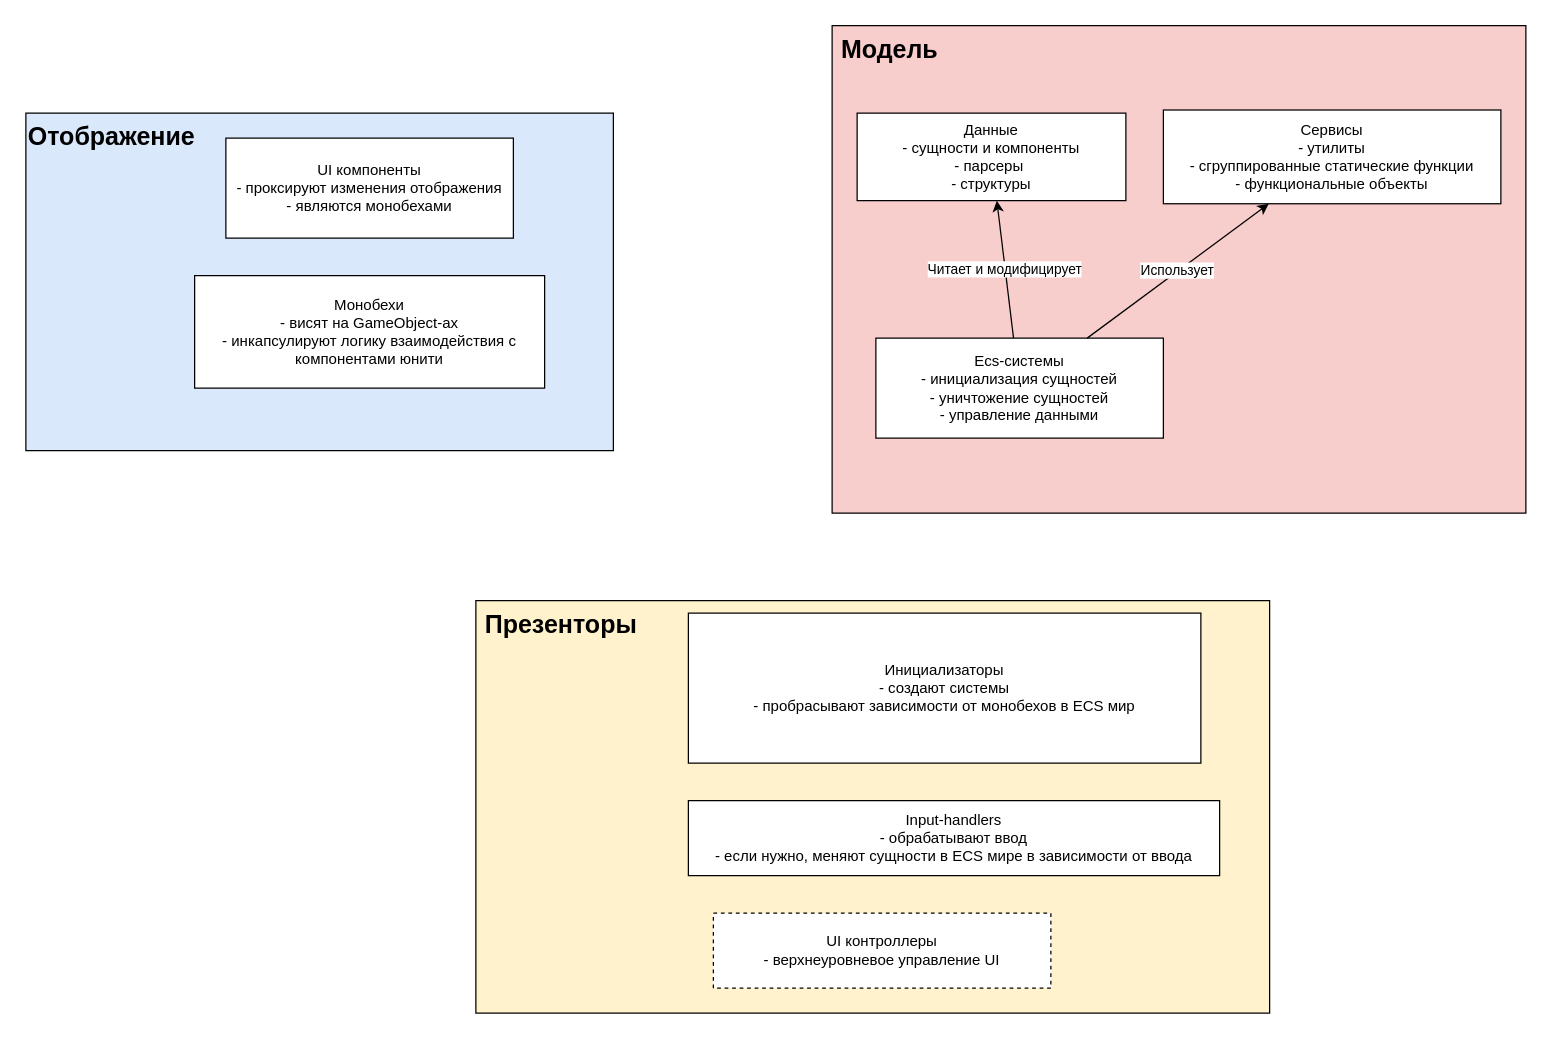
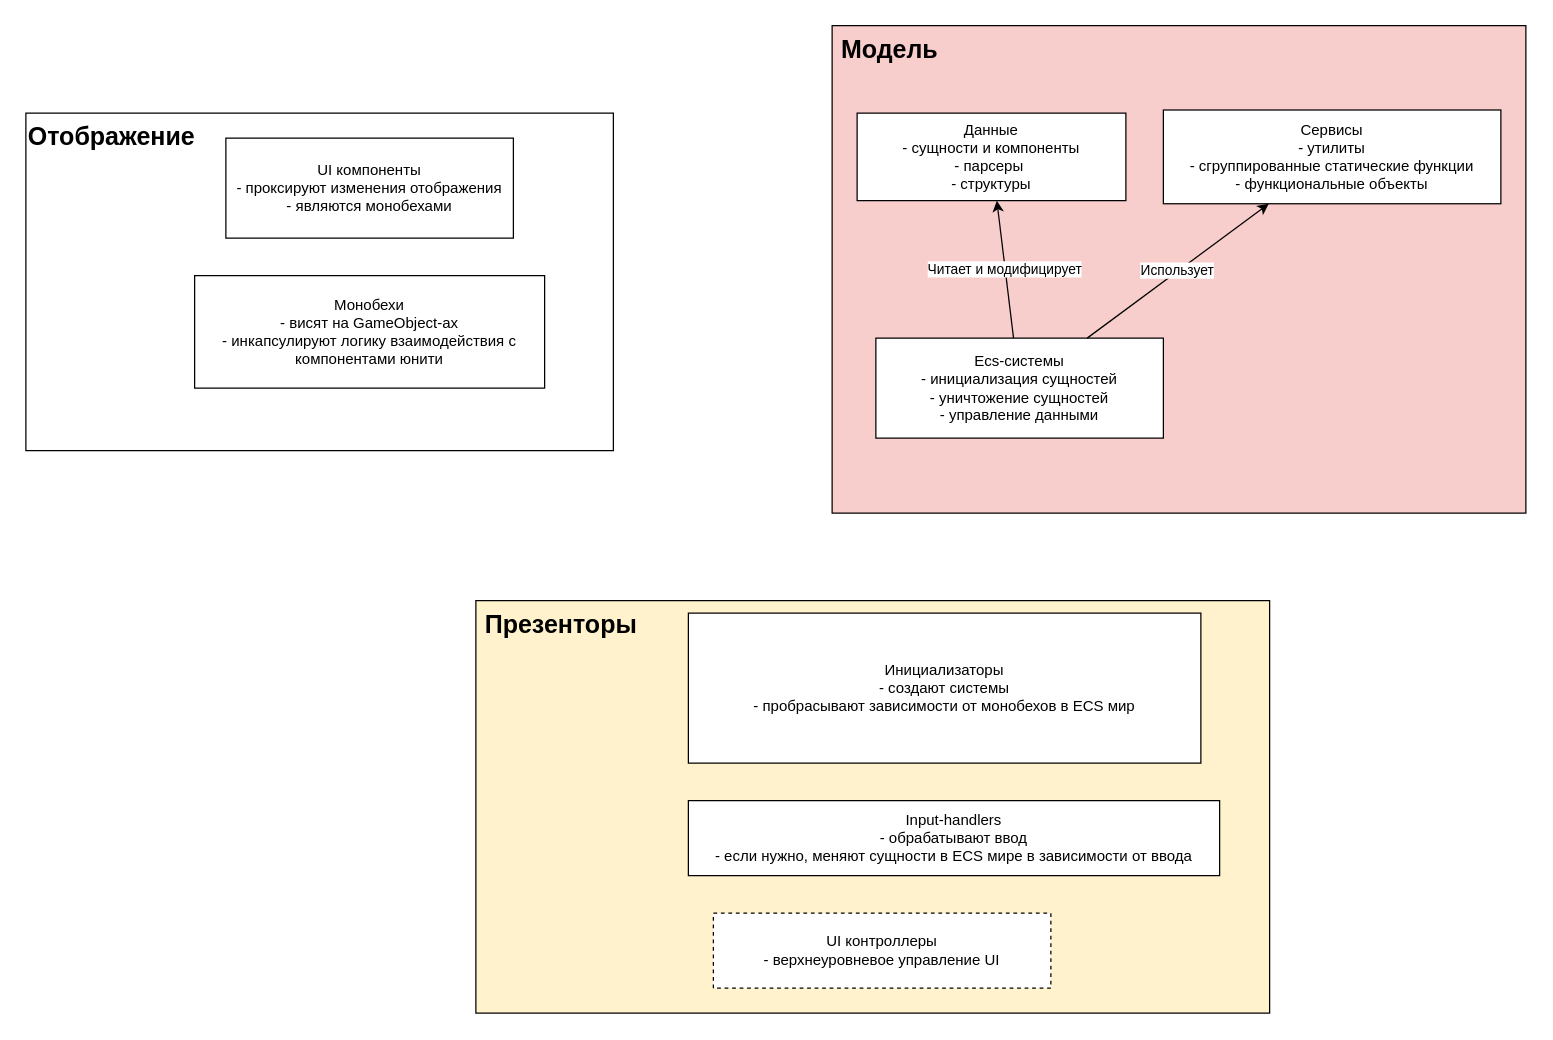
node "Отображение": fillcolor #dae8fc -> #ffffff
